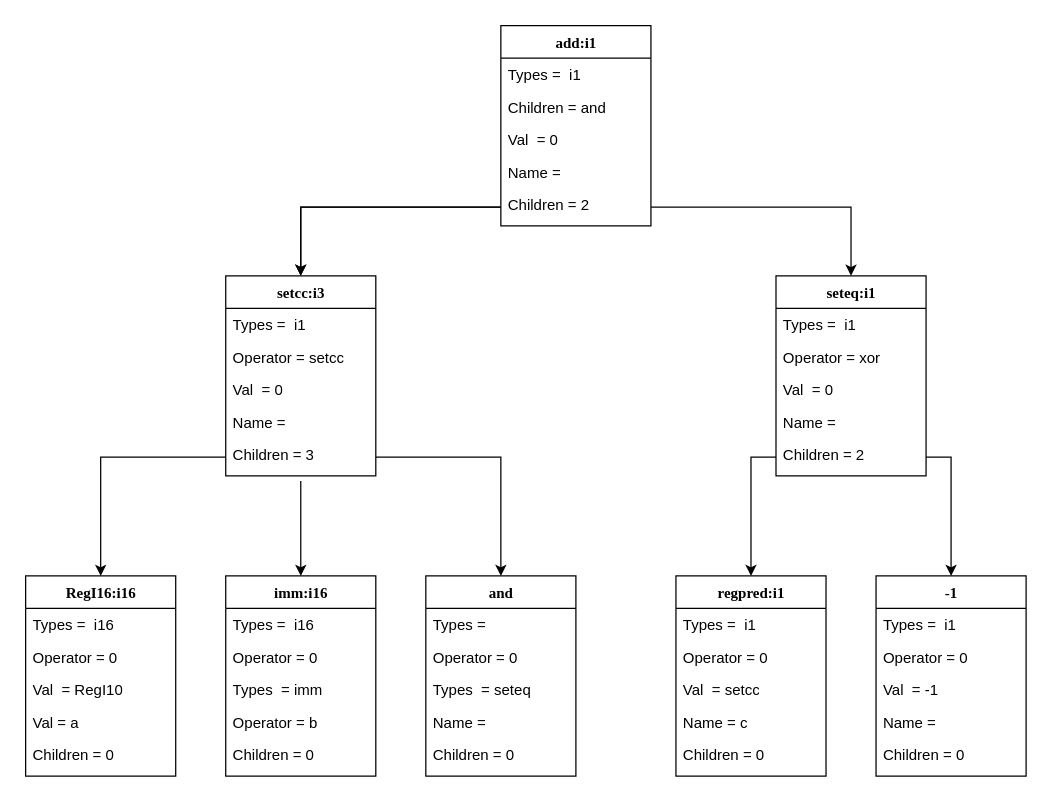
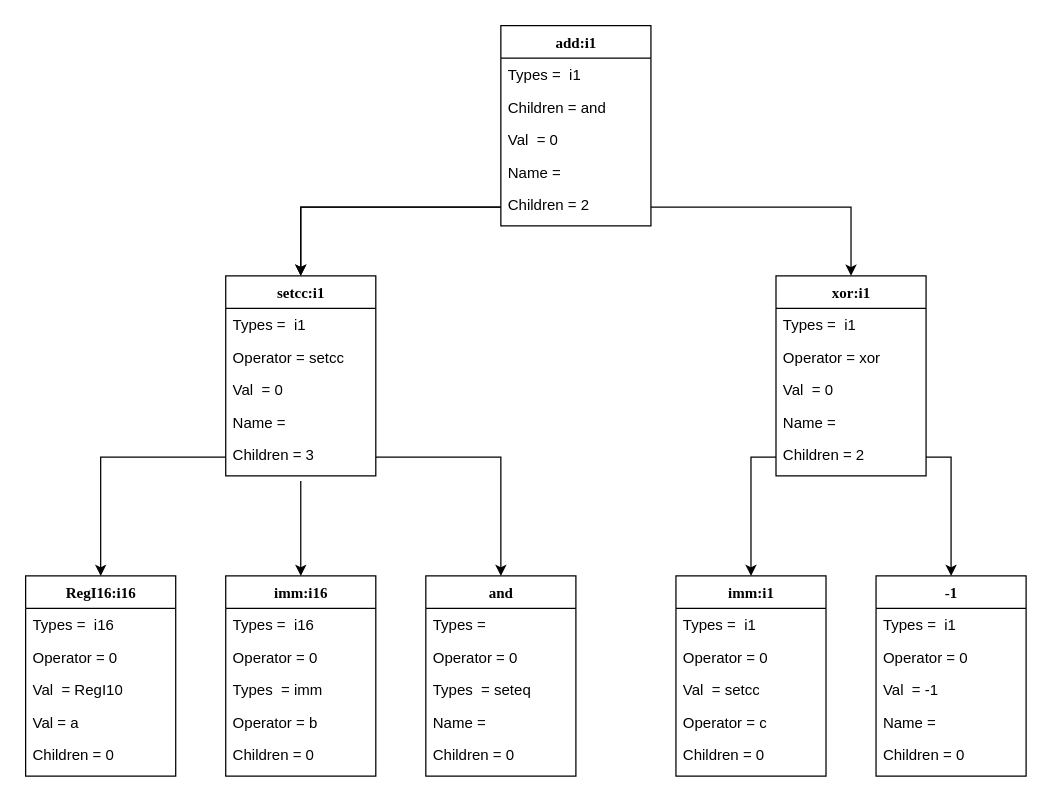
node "setcc:i3": label "setcc:i3" -> "setcc:i1"
node "seteq:i1": label "seteq:i1" -> "xor:i1"
node "regpred:i1": label "regpred:i1" -> "imm:i1"
node "Name = c": label "Name = c" -> "Operator = c"
